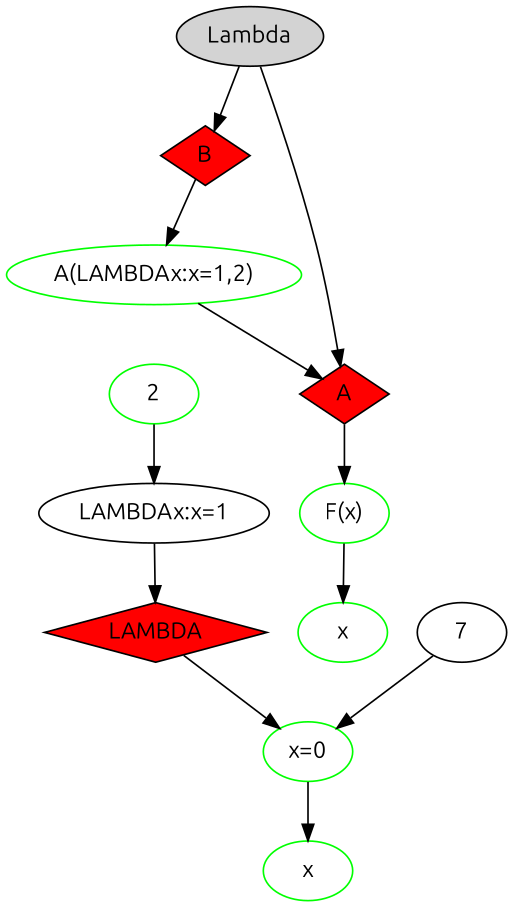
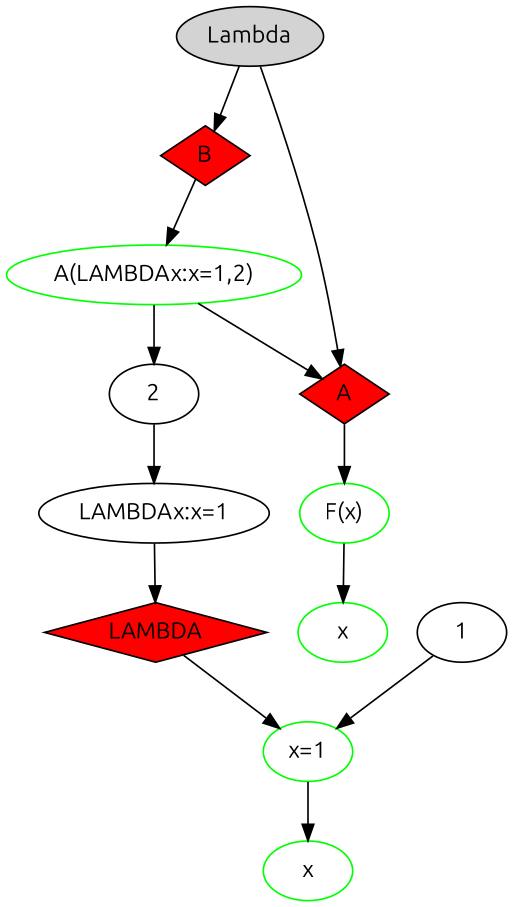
edge "A(LAMBDAx:x=1,2)" -> "2": added
node "2": color green -> black
node "7": label "7" -> "1"
node "x=0": label "x=0" -> "x=1"
